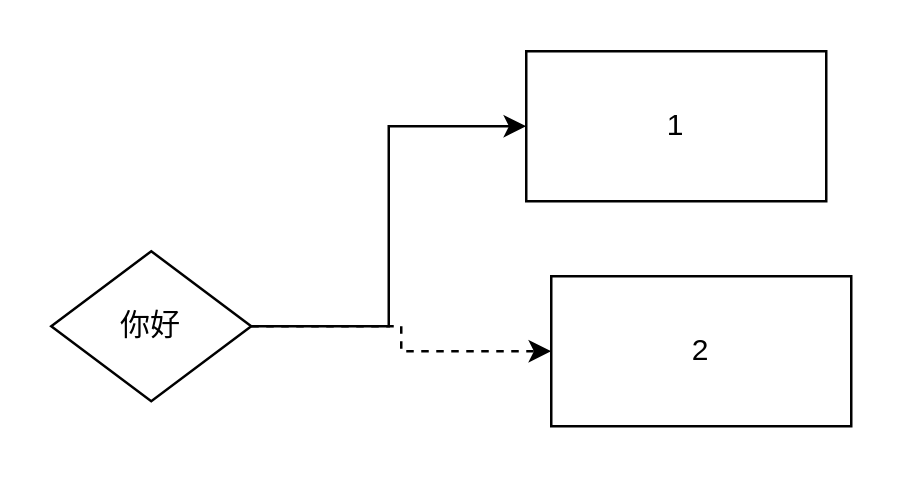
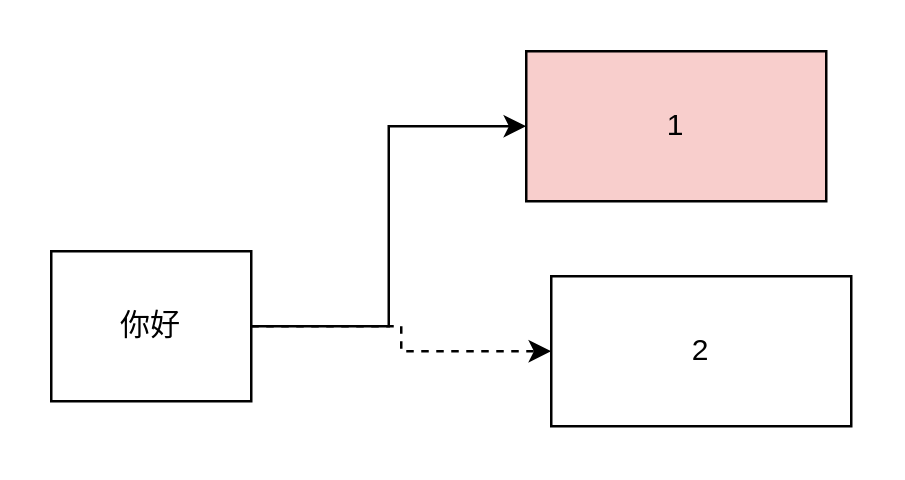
node "1": fillcolor #ffffff -> #f8cecc
node "你好": shape diamond -> rectangle
